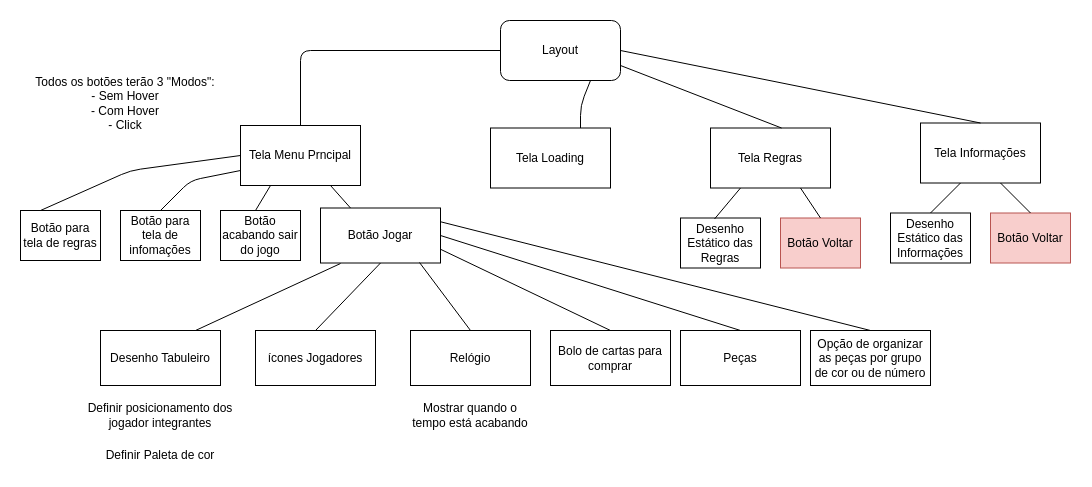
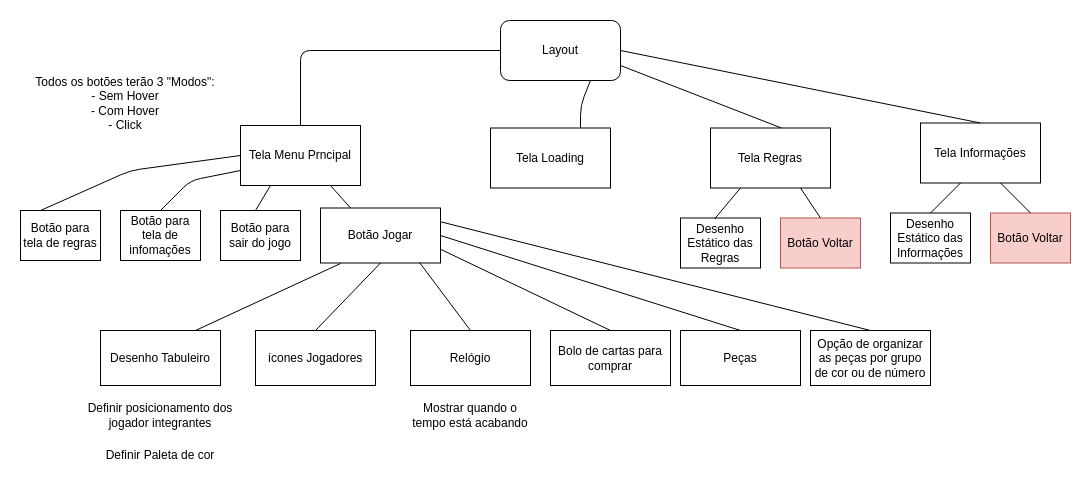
node "Botão acabando sair do jogo": label "Botão acabando sair do jogo" -> "Botão para sair do jogo"
